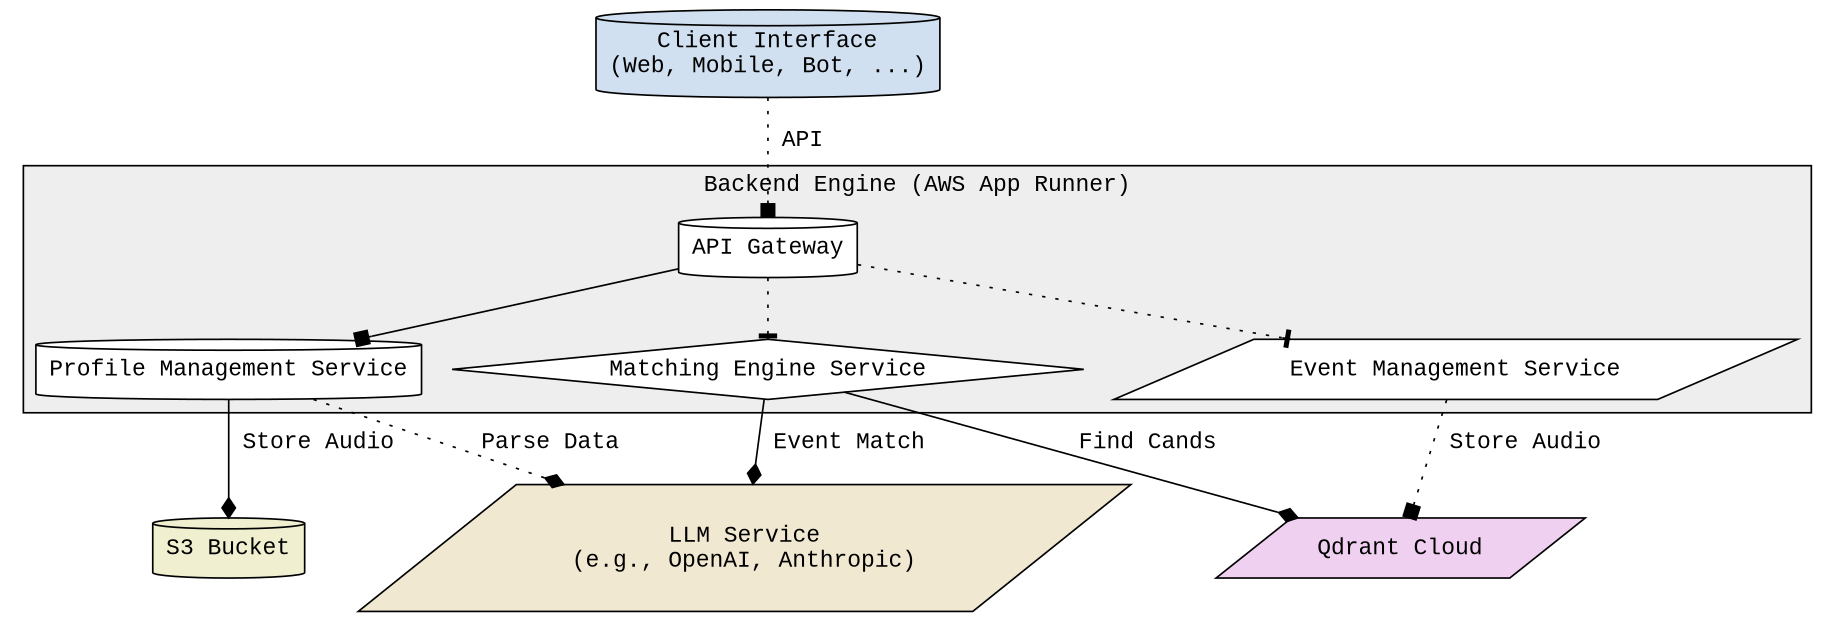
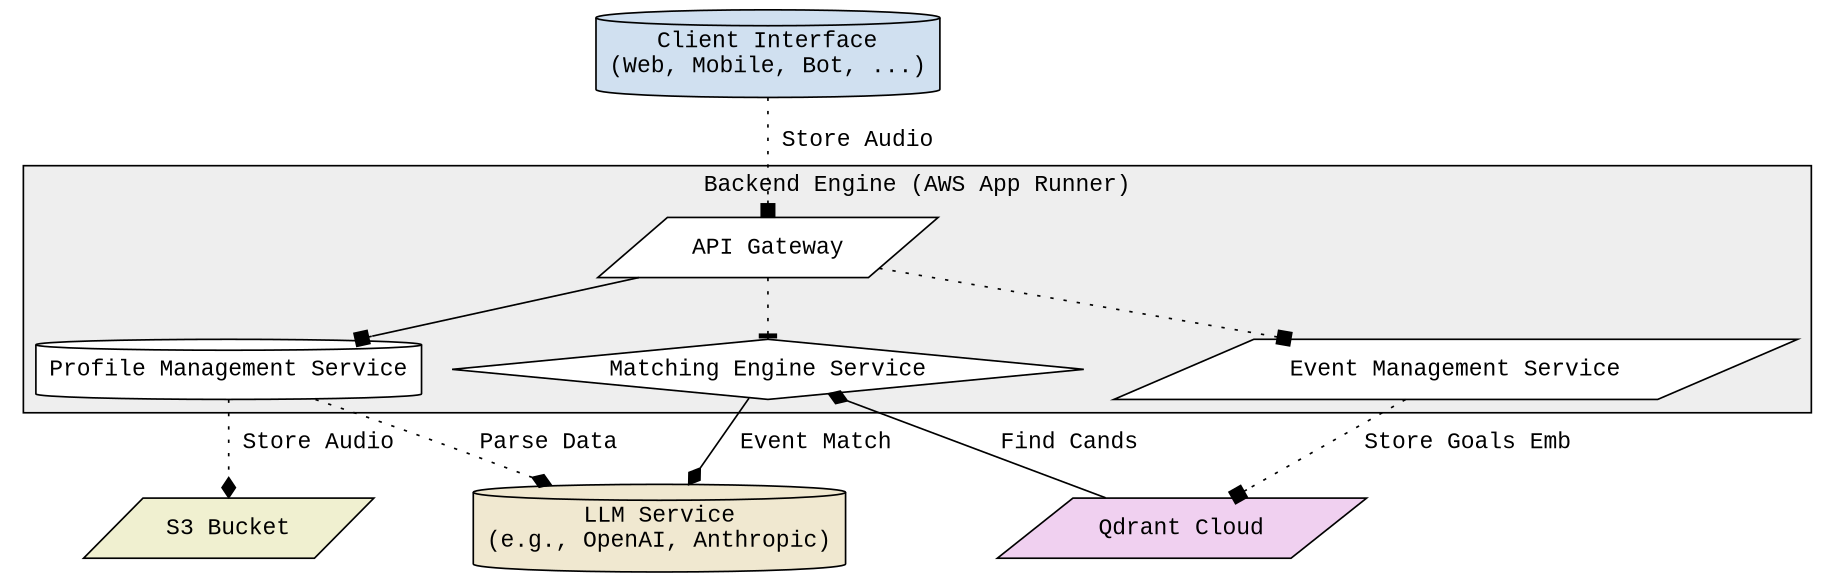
edge "Client Interface (Web, Mobile, Bot, ...)" -> "API Gateway": label " API" -> " Store Audio"
node "API Gateway": shape cylinder -> parallelogram
edge "API Gateway" -> "Event Management Service": arrowhead tee -> box
edge "Event Management Service" -> "Qdrant Cloud": label " Store Audio" -> " Store Goals Emb"
edge "Profile Management Service" -> "S3 Bucket": style solid -> dotted
edge "Matching Engine Service" -> "Qdrant Cloud": reversed
node "S3 Bucket": shape cylinder -> parallelogram
node "LLM Service (e.g., OpenAI, Anthropic)": shape parallelogram -> cylinder
